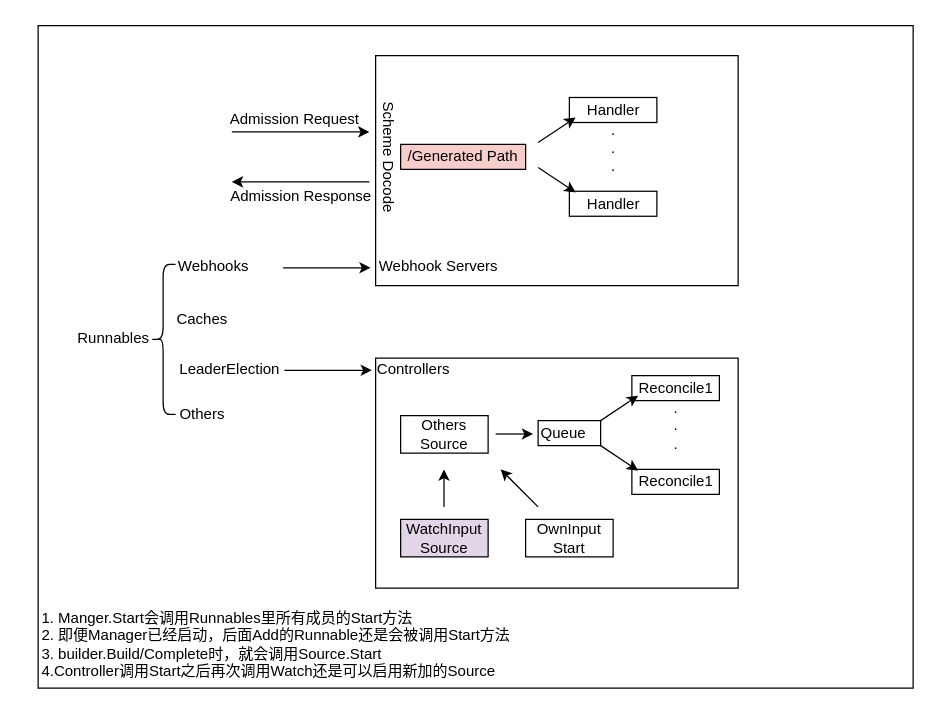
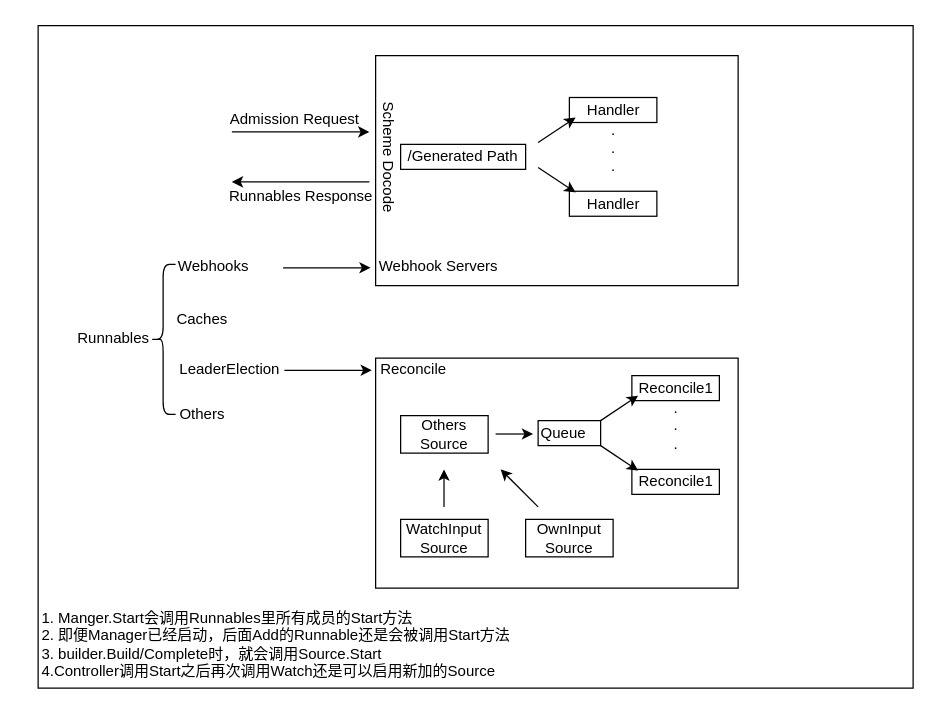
node "/Generated Path": fillcolor #f8cecc -> #ffffff
node "Admission Response": label "Admission Response" -> "Runnables Response"
node "Controllers": label "Controllers" -> "Reconcile"
node "WatchInput Source": fillcolor #e1d5e7 -> #ffffff
node "OwnInput Start": label "OwnInput Start" -> "OwnInput Source"
